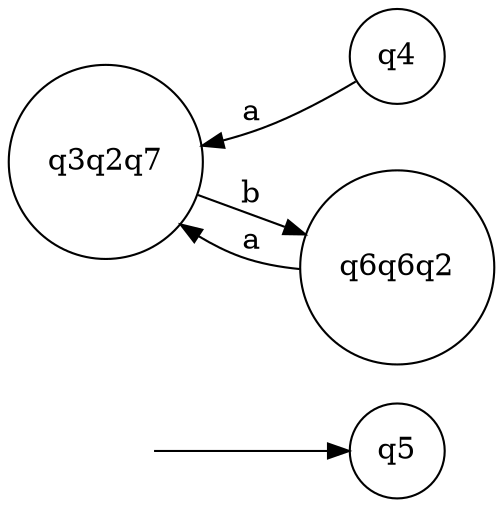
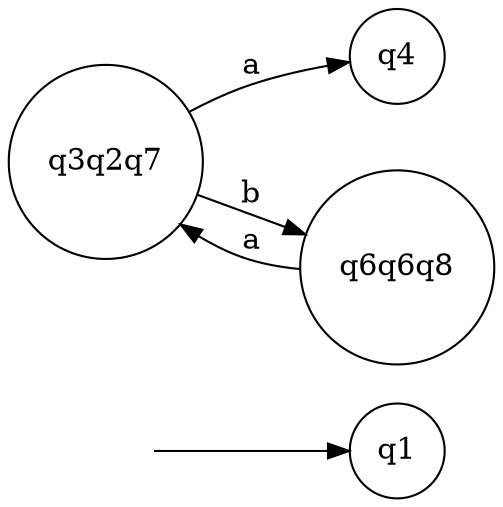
edge "q4" -> "q3q2q7": reversed
node "q6q6q2": label "q6q6q2" -> "q6q6q8"
node "q5": label "q5" -> "q1"
